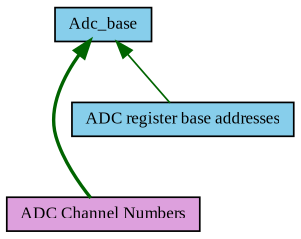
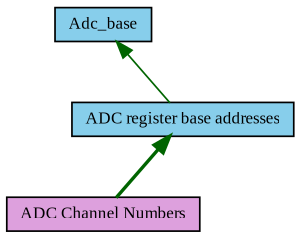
edge "ADC Channel Numbers" -> "Adc_base": now "ADC Channel Numbers" -> "ADC register base addresses"
